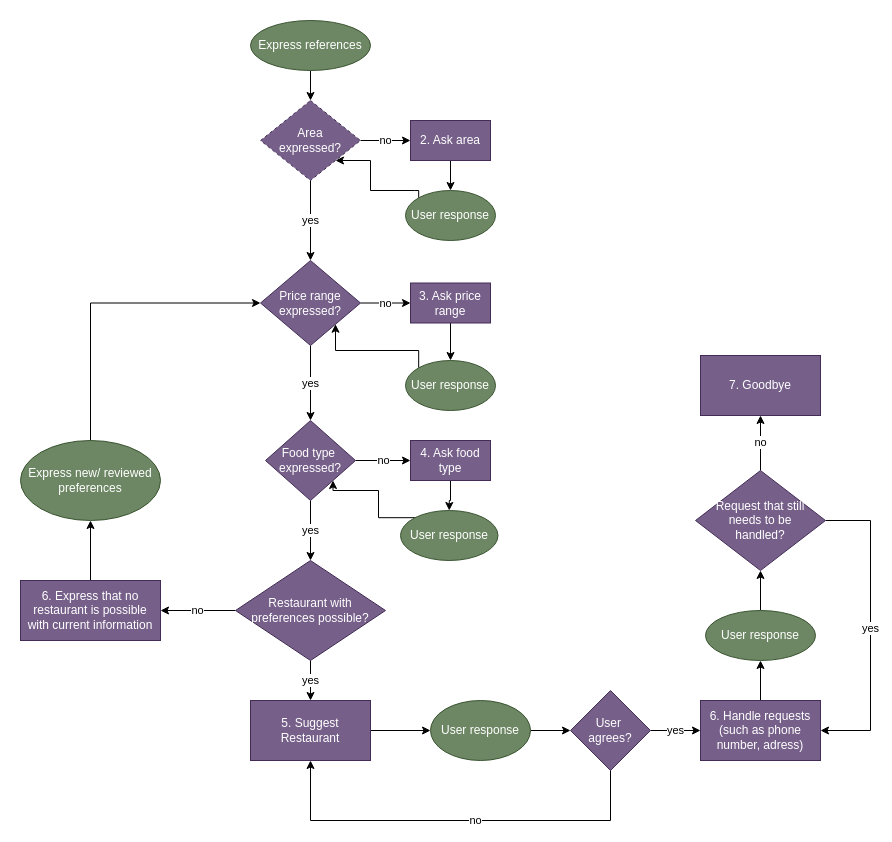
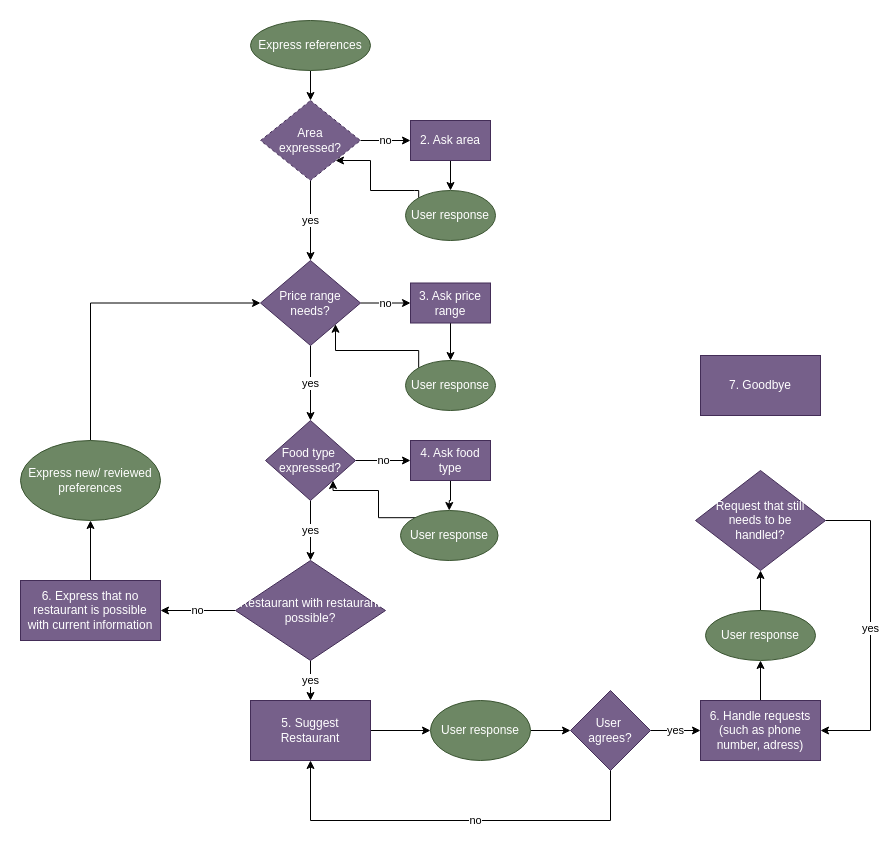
node "Price range expressed?": label "Price range expressed?" -> "Price range needs?"
edge "Request that still needs to be handled?" -> "7. Goodbye": removed, label "no"
node "Restaurant with preferences possible?": label "Restaurant with preferences possible?" -> "Restaurant with restaurant possible?"
